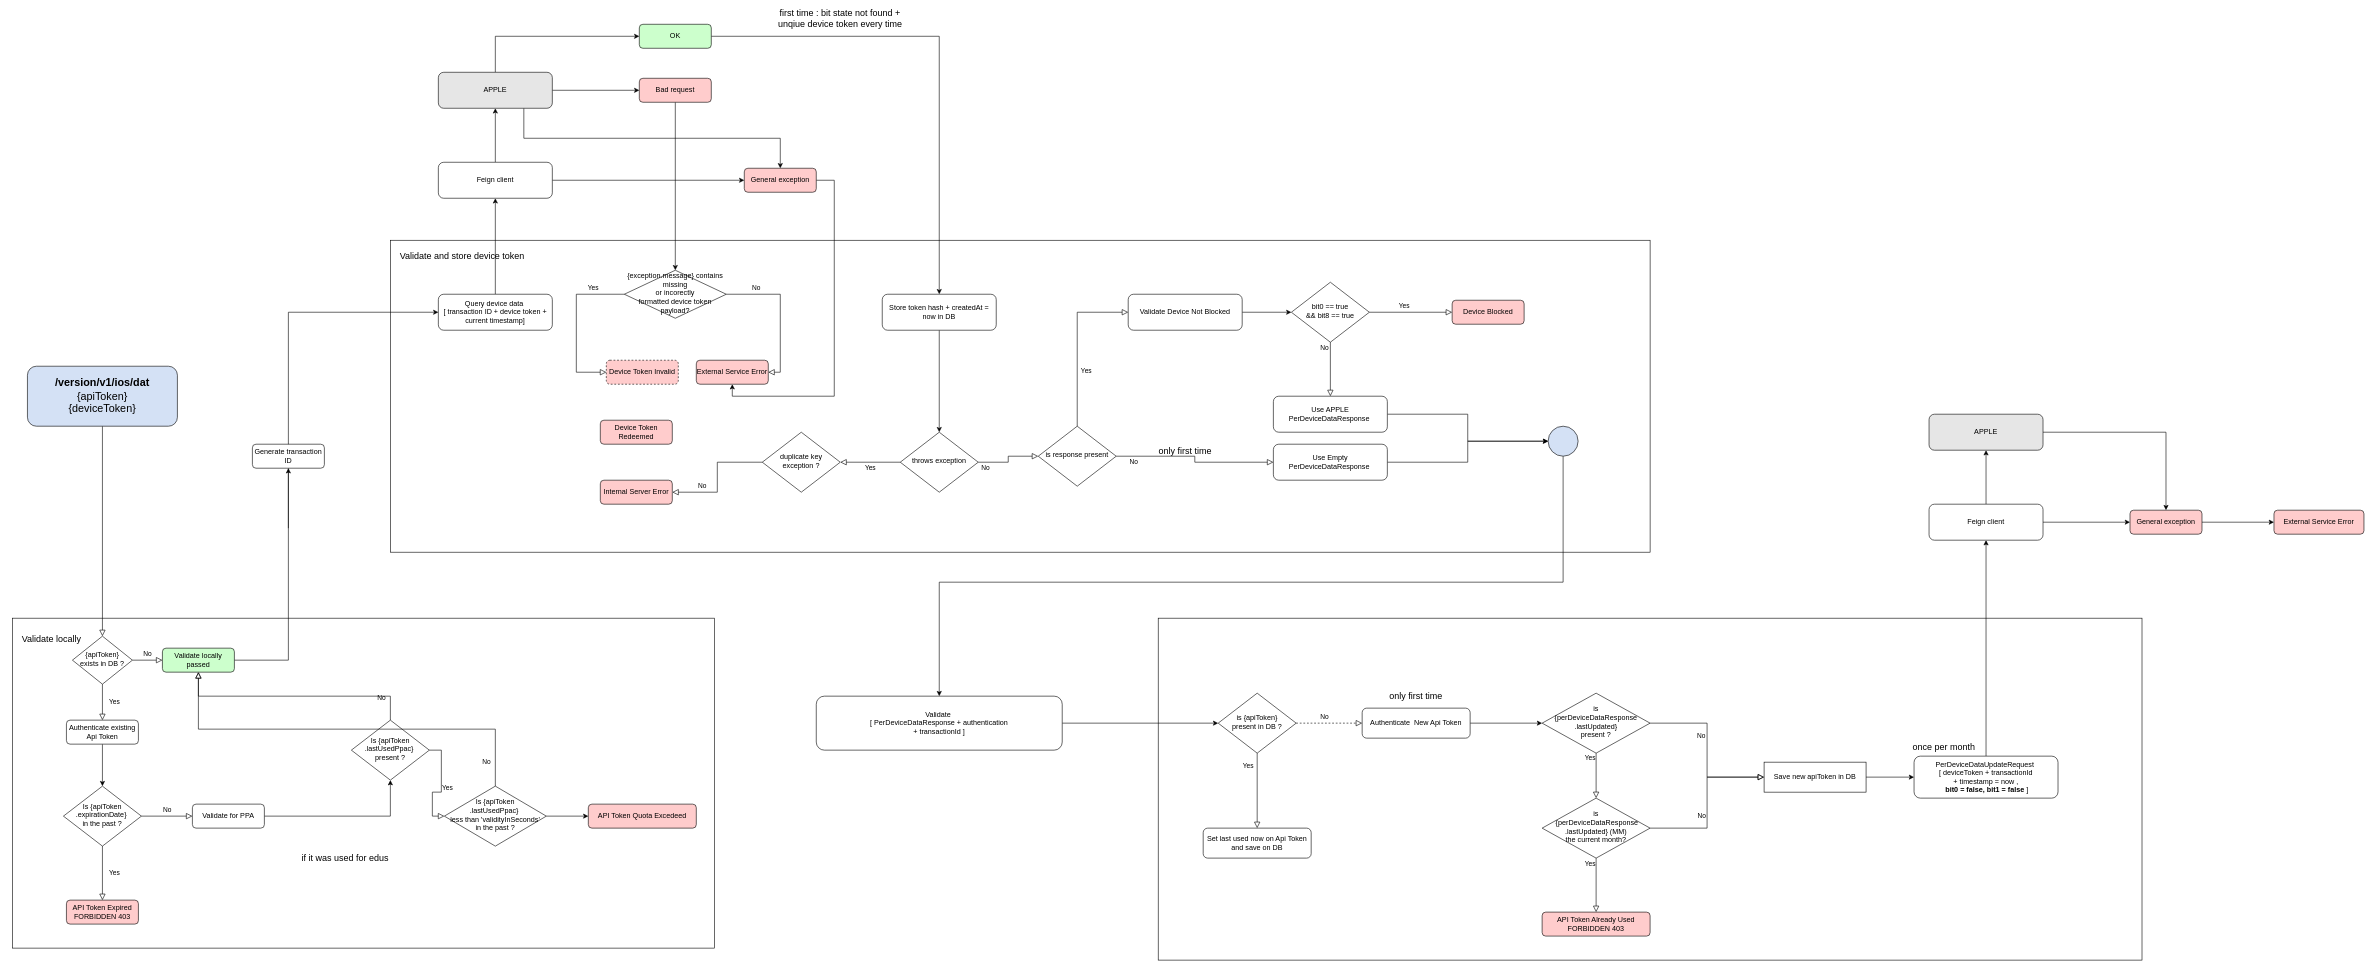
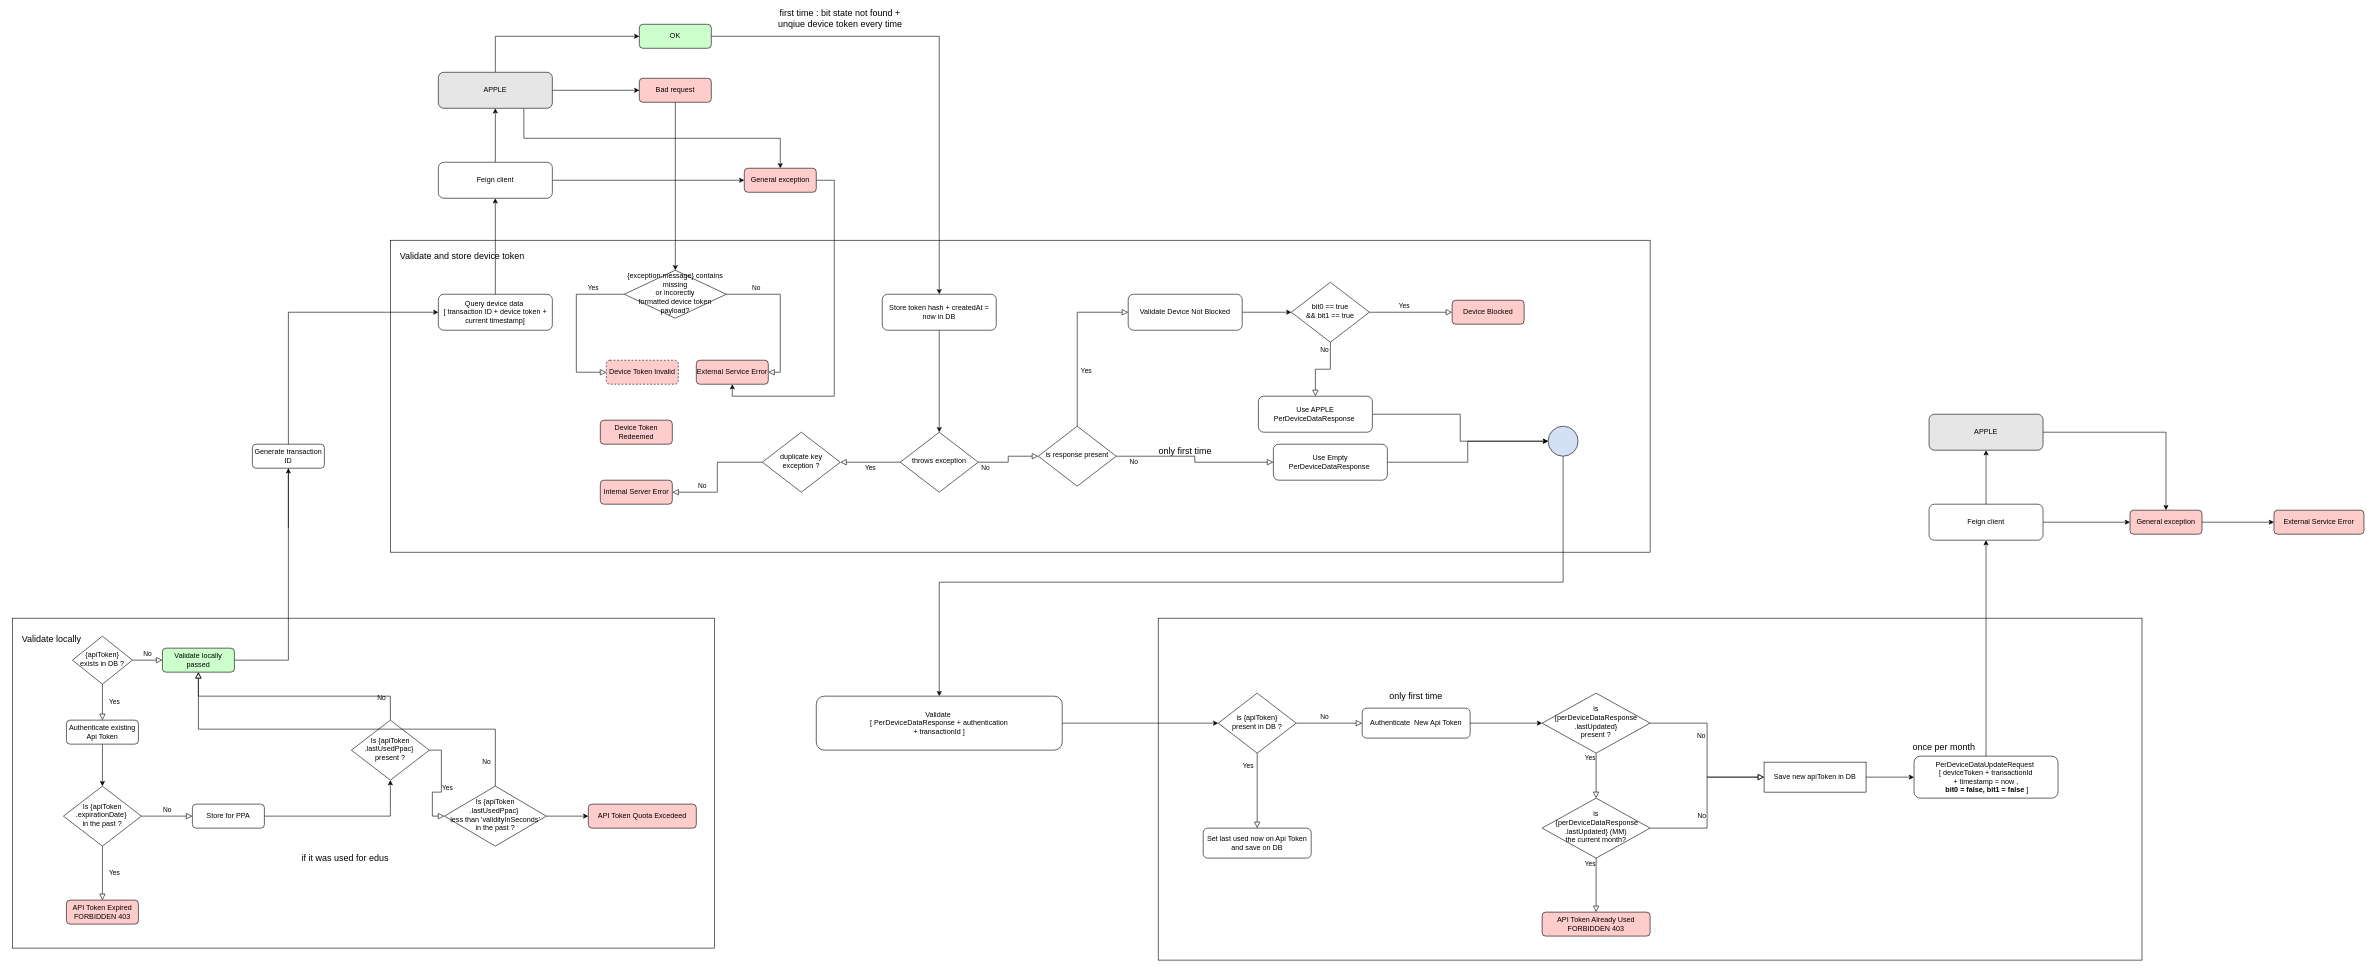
node "bit0 == true && bit8 == true": label "bit0 == true && bit8 == true" -> "bit0 == true && bit1 == true"
node "/version/v1/ios/dat {apiToken} {deviceToken}": removed
node "Use APPLE PerDeviceDataResponse": moved (1331, 414) -> (1316, 414)
edge "/version/v1/ios/dat {apiToken} {deviceToken}" -> "{apiToken} exists in DB ?": removed
edge "is {apiToken} present in DB ?" -> "Authenticate New Api Token": style dashed -> solid
node "Validate for PPA": label "Validate for PPA" -> "Store for PPA"
